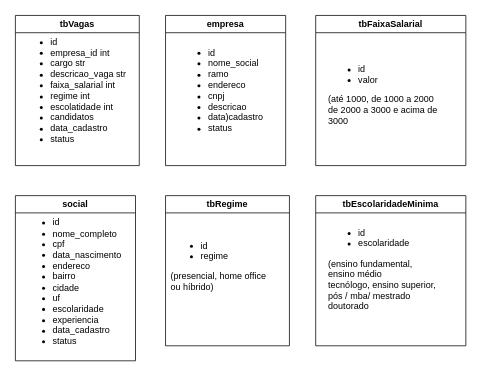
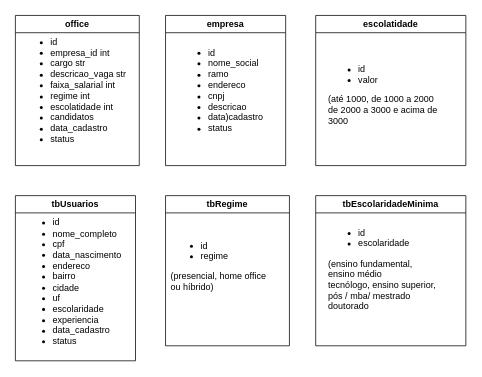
node "tbVagas": label "tbVagas" -> "office"
node "tbFaixaSalarial": label "tbFaixaSalarial" -> "escolatidade"
node "social": label "social" -> "tbUsuarios"
